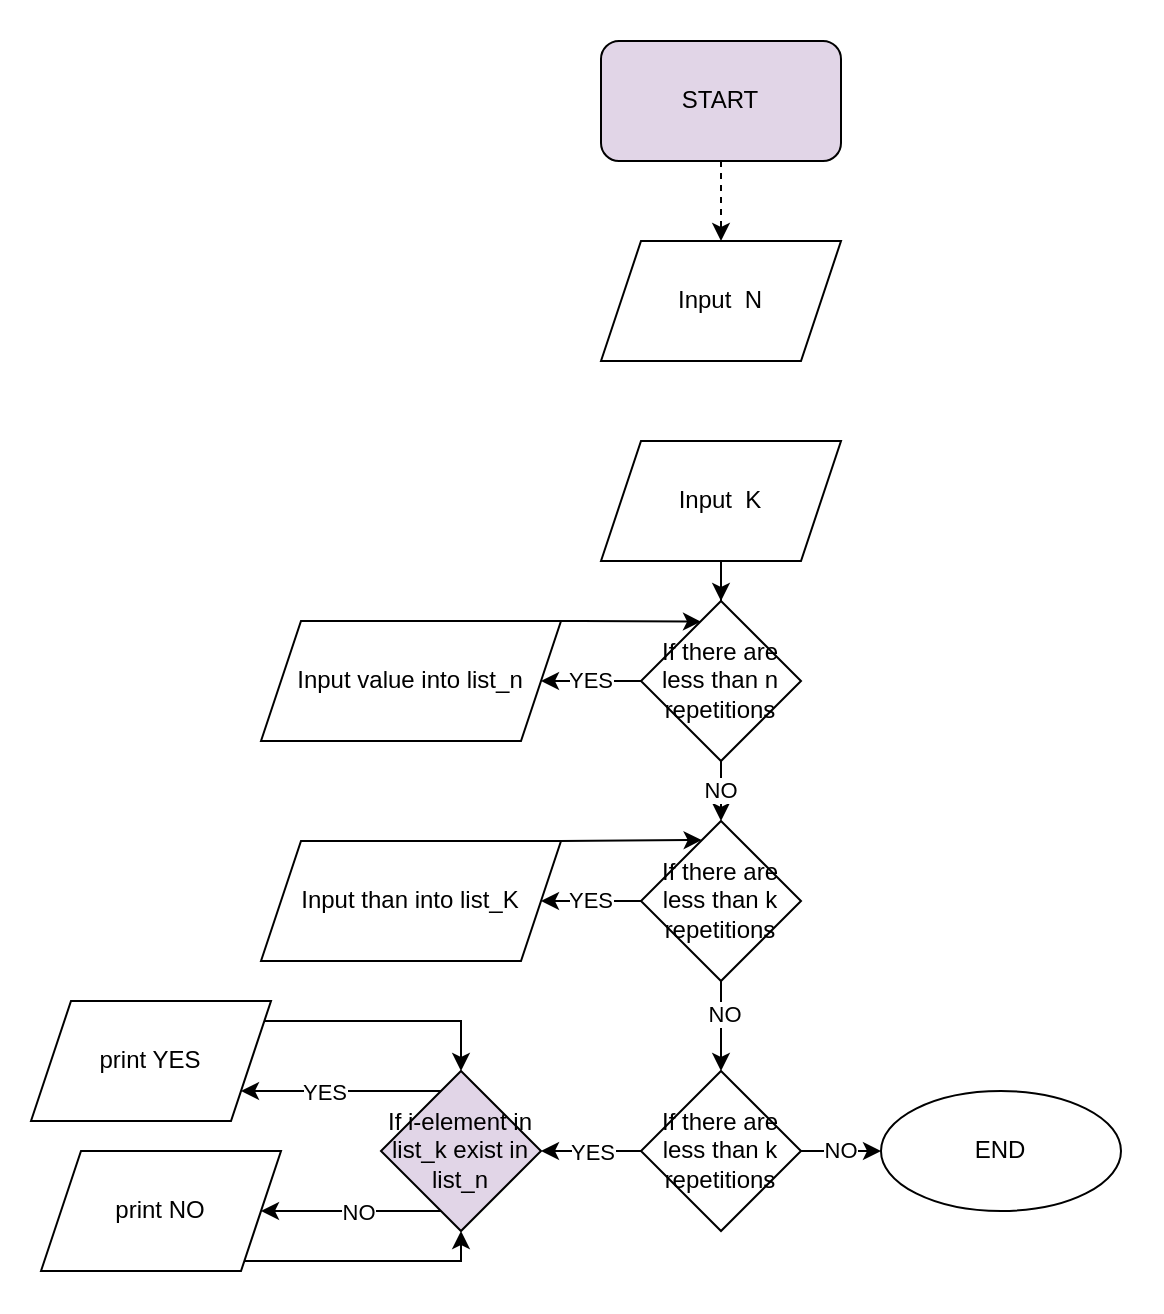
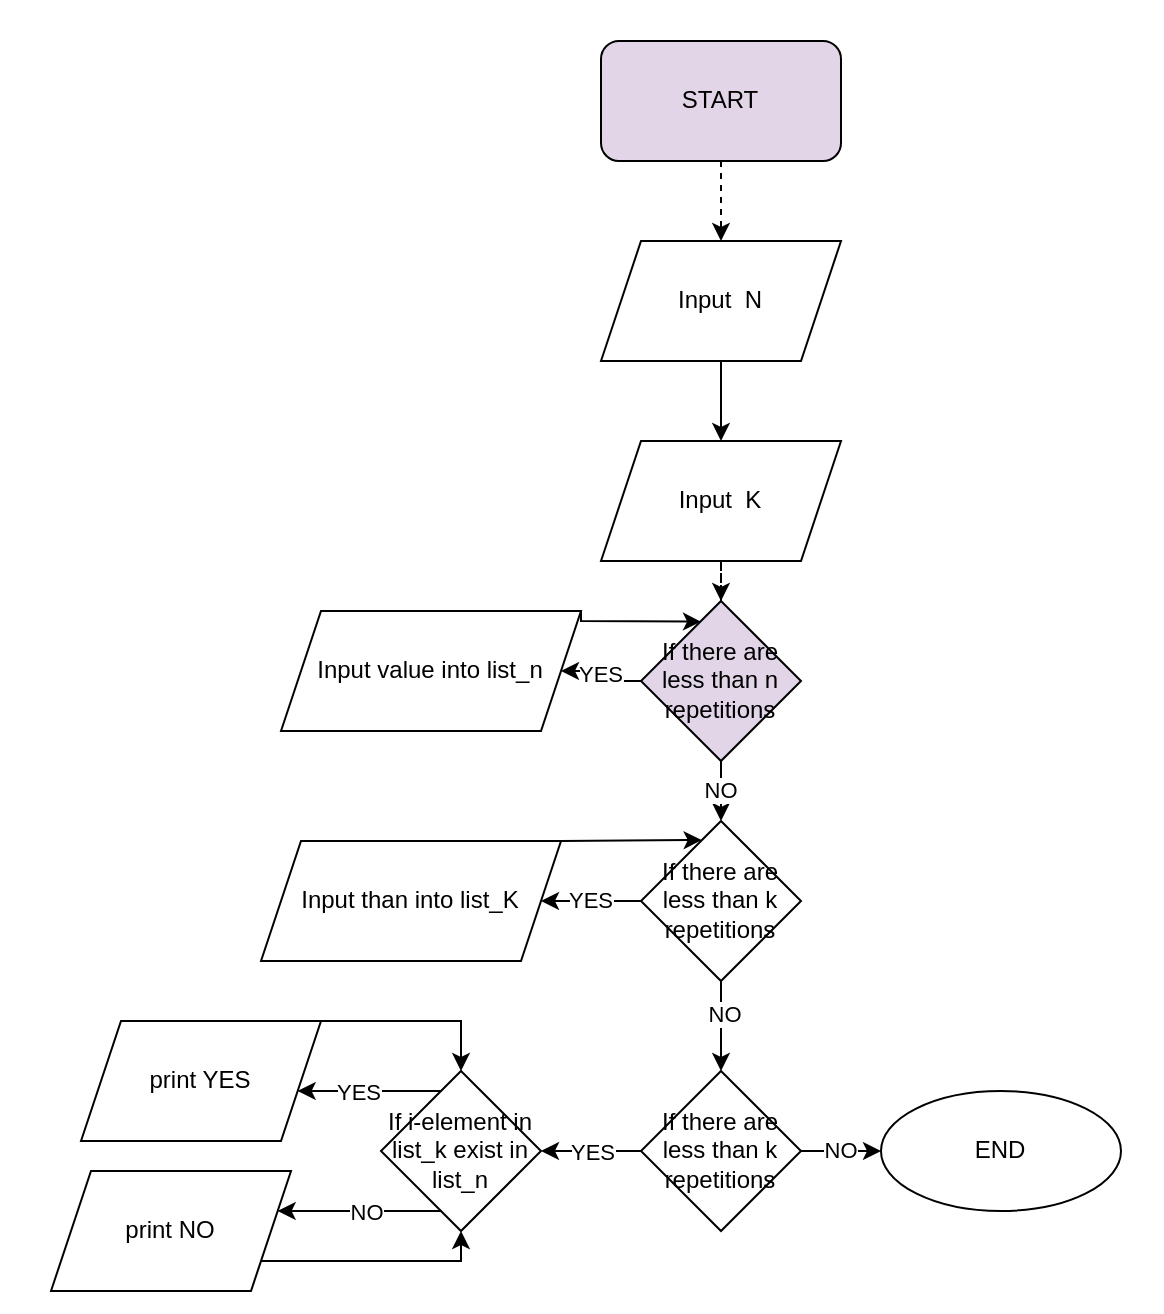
edge "Input N" -> "Input K": added
edge "Input K" -> "If there are less than n repetitions": style solid -> dashed
node "Input value into list_n": moved (411, 681) -> (431, 671)
node "If there are less than n repetitions": fillcolor #ffffff -> #e1d5e7
node "print YES": moved (151, 1061) -> (201, 1081)
node "If i-element in list_k exist in list_n": fillcolor #e1d5e7 -> #ffffff
node "print NO": moved (161, 1211) -> (171, 1231)
